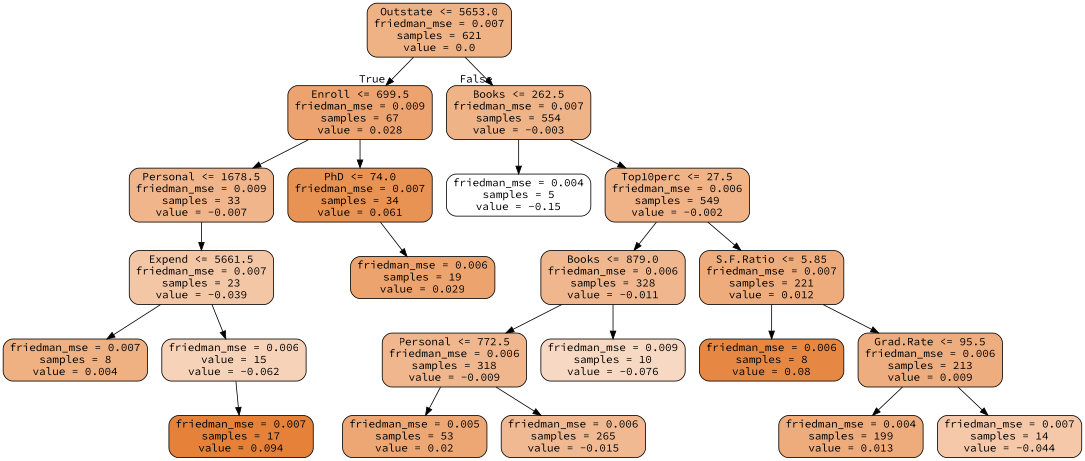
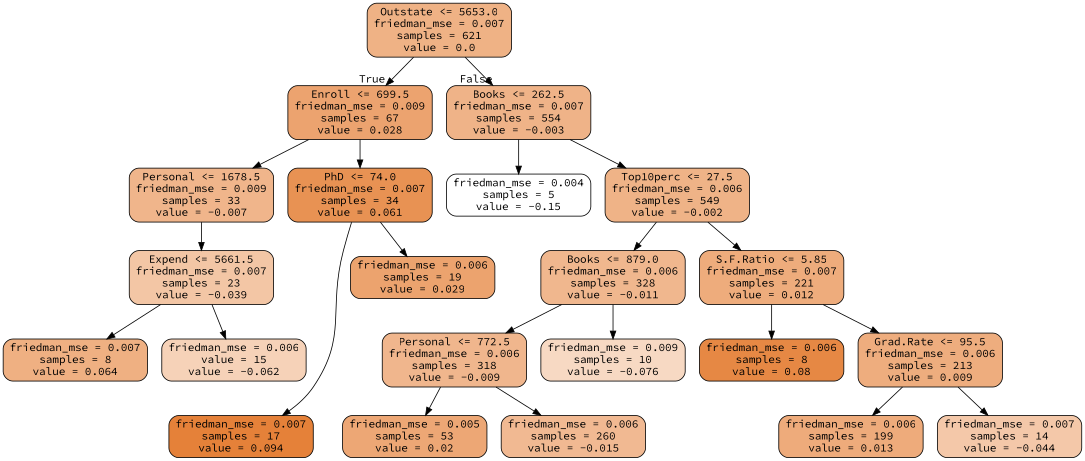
node "friedman_mse = 0.007 samples = 8 value = 0.004": label "friedman_mse = 0.007 samples = 8 value = 0.004" -> "friedman_mse = 0.007 samples = 8 value = 0.064"
edge "friedman_mse = 0.006 value = 15 value = -0.062" -> "friedman_mse = 0.007 samples = 17 value = 0.094": now "PhD <= 74.0 friedman_mse = 0.007 samples = 34 value = 0.061" -> "friedman_mse = 0.007 samples = 17 value = 0.094"
node "friedman_mse = 0.006 samples = 265 value = -0.015": label "friedman_mse = 0.006 samples = 265 value = -0.015" -> "friedman_mse = 0.006 samples = 260 value = -0.015"
node "friedman_mse = 0.004 samples = 199 value = 0.013": label "friedman_mse = 0.004 samples = 199 value = 0.013" -> "friedman_mse = 0.006 samples = 199 value = 0.013"
